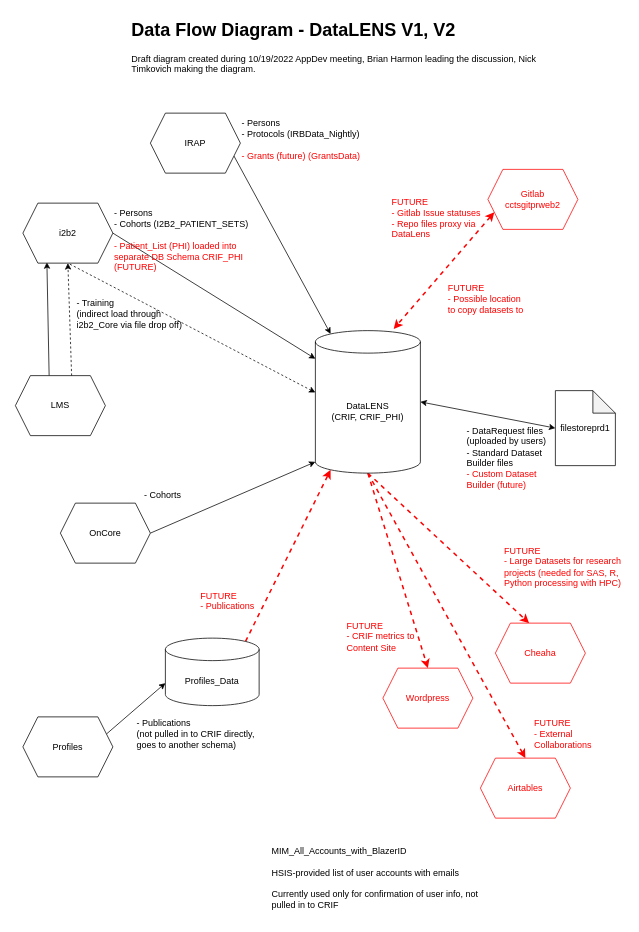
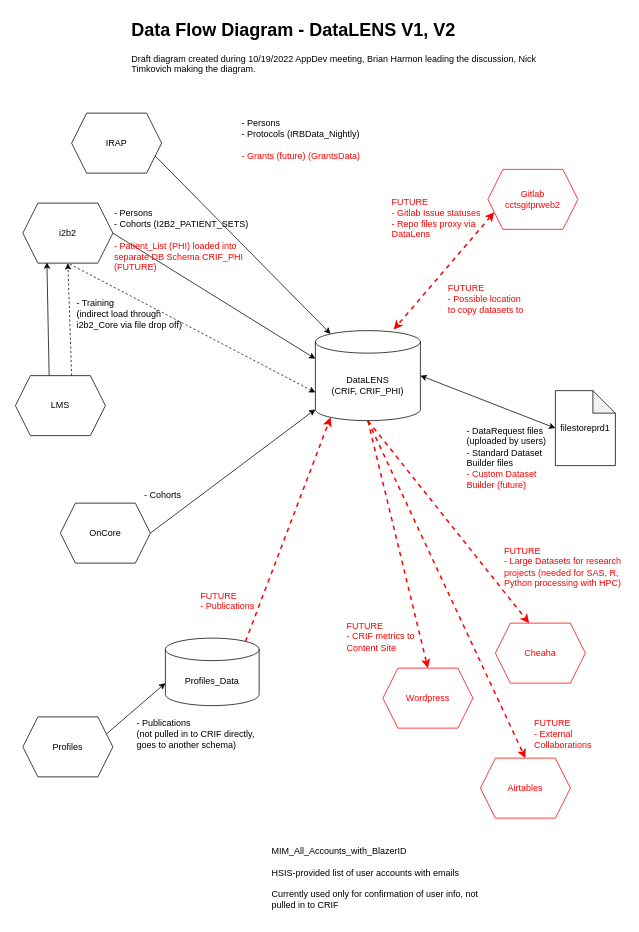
node "IRAP": moved (195, 143) -> (117, 143)
node "DataLENS (CRIF, CRIF_PHI)": size 105x143 -> 105x90
